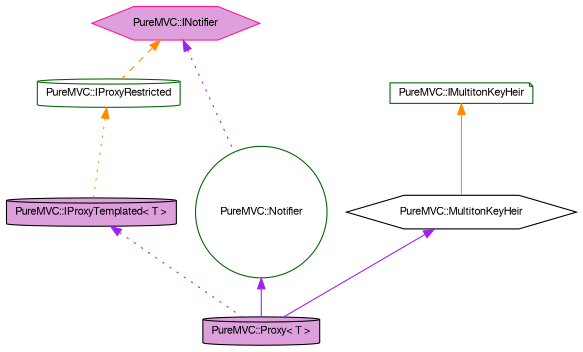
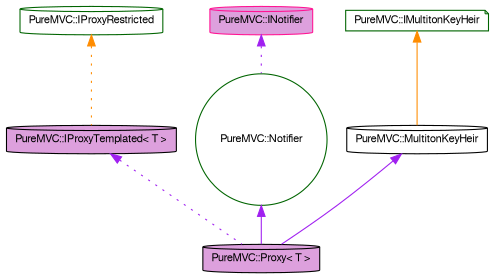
node "PureMVC::INotifier": shape hexagon -> cylinder
edge "PureMVC::IProxyRestricted" -> "PureMVC::INotifier": removed
node "PureMVC::MultitonKeyHeir": shape hexagon -> cylinder
